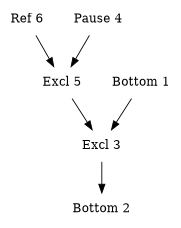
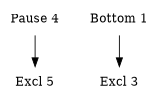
node "Ref 6": removed
edge "Excl 5" -> "Excl 3": removed
node "Bottom 2": removed
